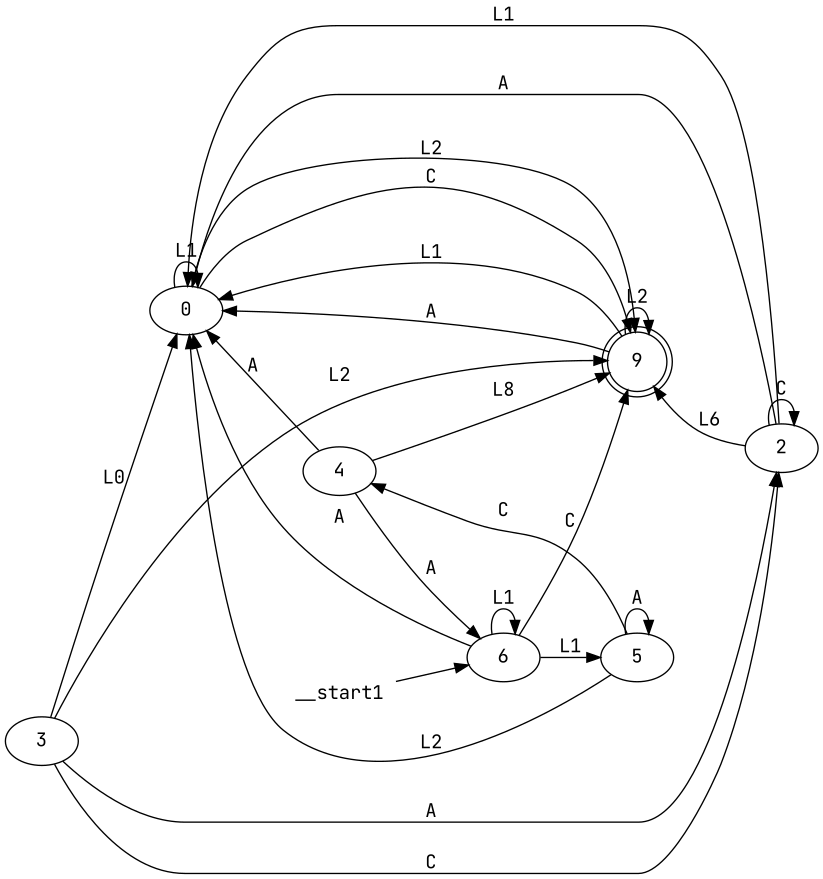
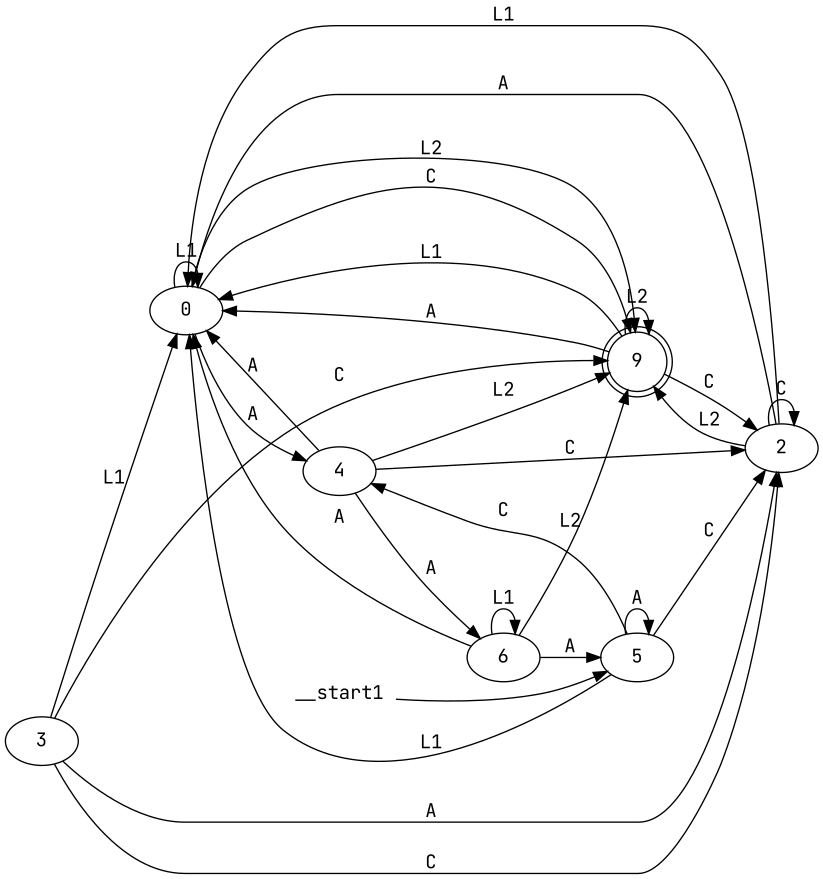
edge "3" -> "9": label "L2" -> "C"
edge "4" -> "9": label "L8" -> "L2"
edge "9" -> "2": added, label "C"
edge "0" -> "4": added, label "A"
edge "2" -> "9": label "L6" -> "L2"
edge "4" -> "2": added, label "C"
edge "3" -> "0": label "L0" -> "L1"
edge "6" -> "9": label "C" -> "L2"
edge "5" -> "2": added, label "C"
edge "6" -> "5": label "L1" -> "A"
edge "__start1" -> "6": now "__start1" -> "5"
edge "5" -> "0": label "L2" -> "L1"
